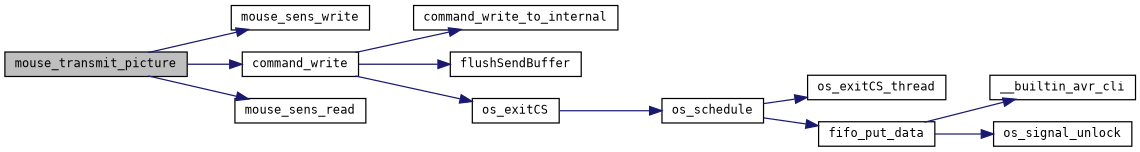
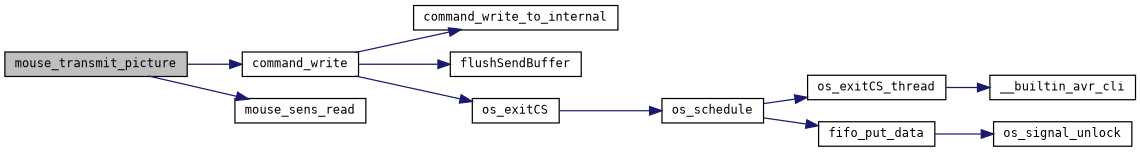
node "mouse_sens_write": removed
edge "fifo_put_data" -> "__builtin_avr_cli": now "os_exitCS_thread" -> "__builtin_avr_cli"
